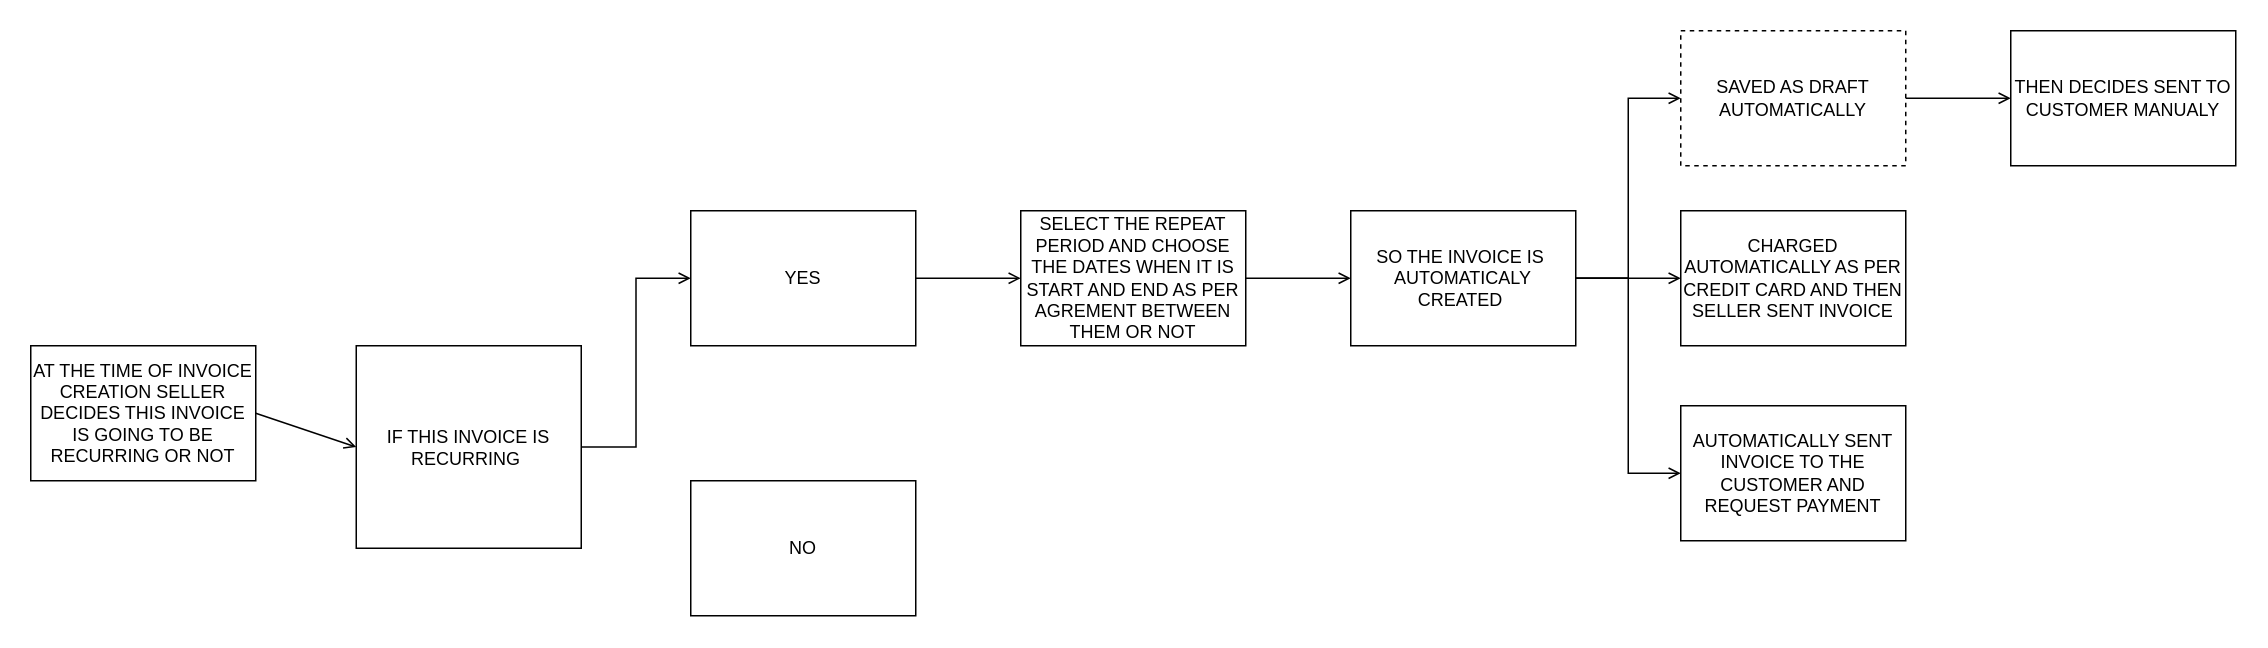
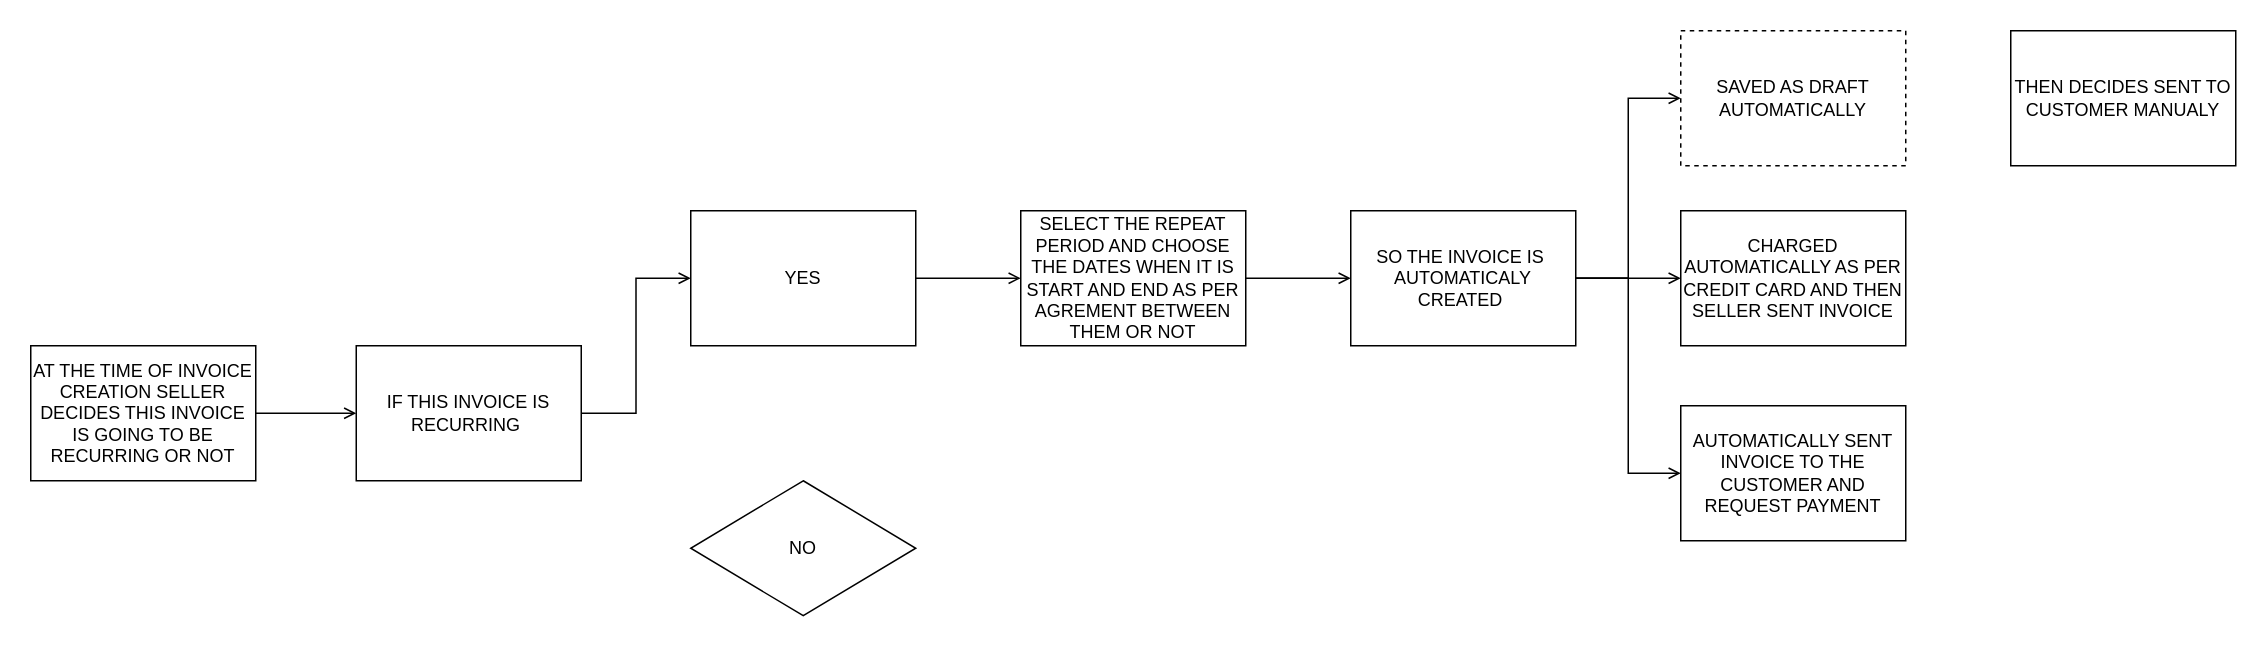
edge "SAVED AS DRAFT AUTOMATICALLY" -> "THEN DECIDES SENT TO CUSTOMER MANUALY": removed
node "IF THIS INVOICE IS RECURRING": size 225x203 -> 225x135
node "NO": shape rectangle -> diamond
